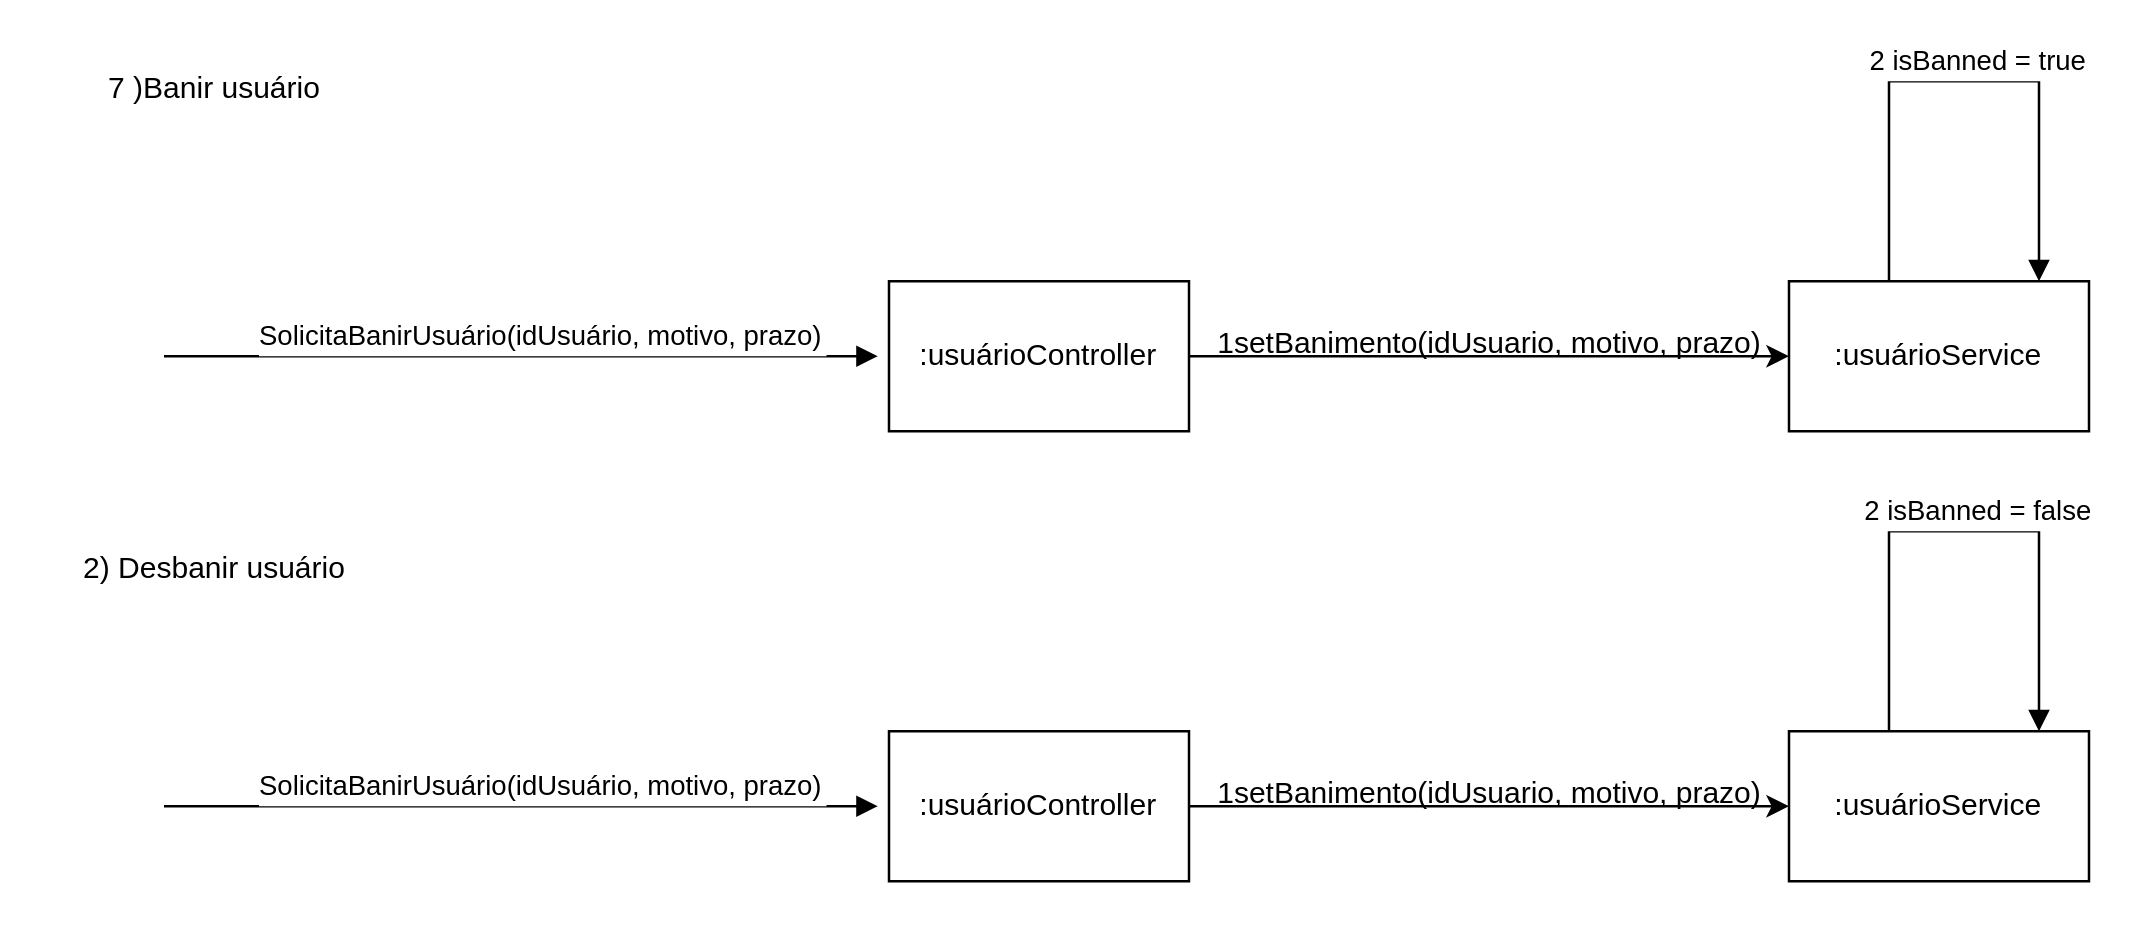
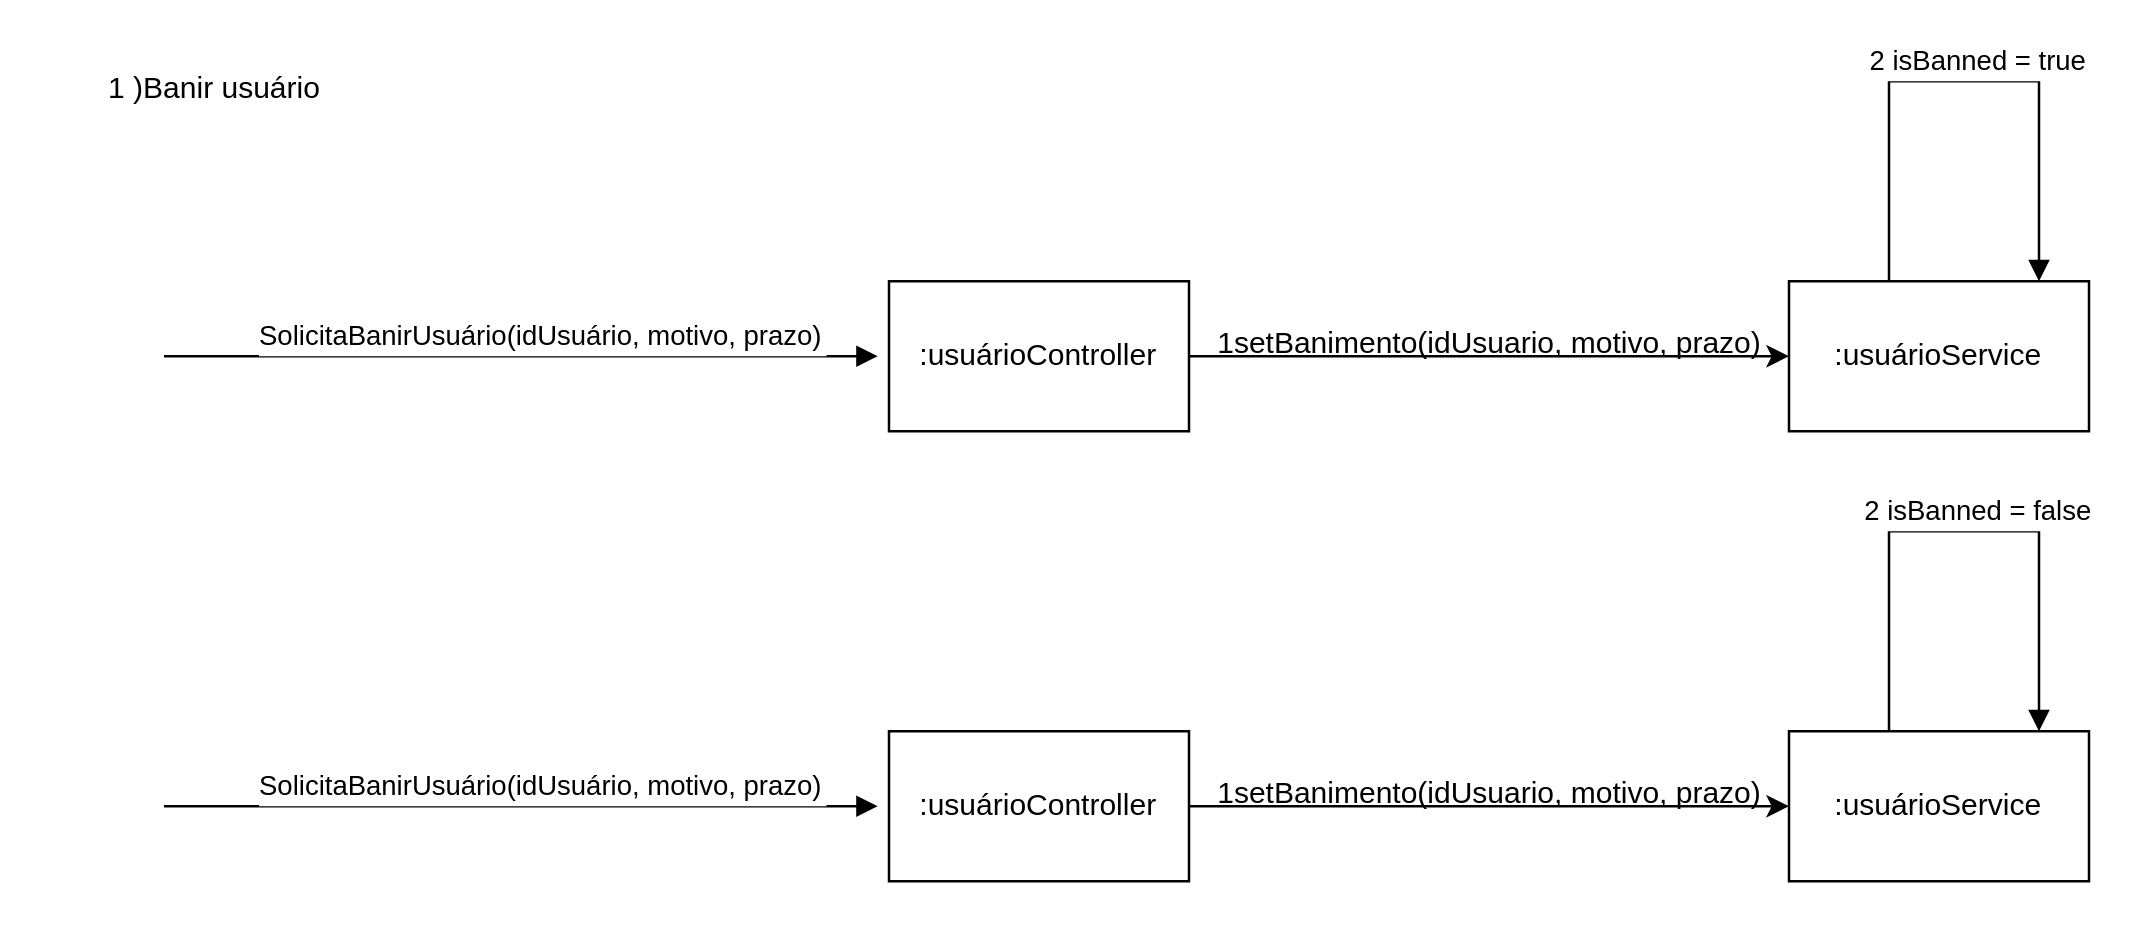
node "7 )Banir usuário": label "7 )Banir usuário" -> "1 )Banir usuário"
node "2) Desbanir usuário": removed
